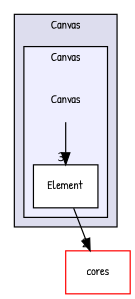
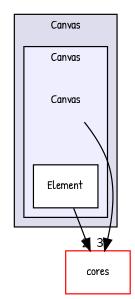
edge "Canvas" -> "Element": now "Canvas" -> "cores"
